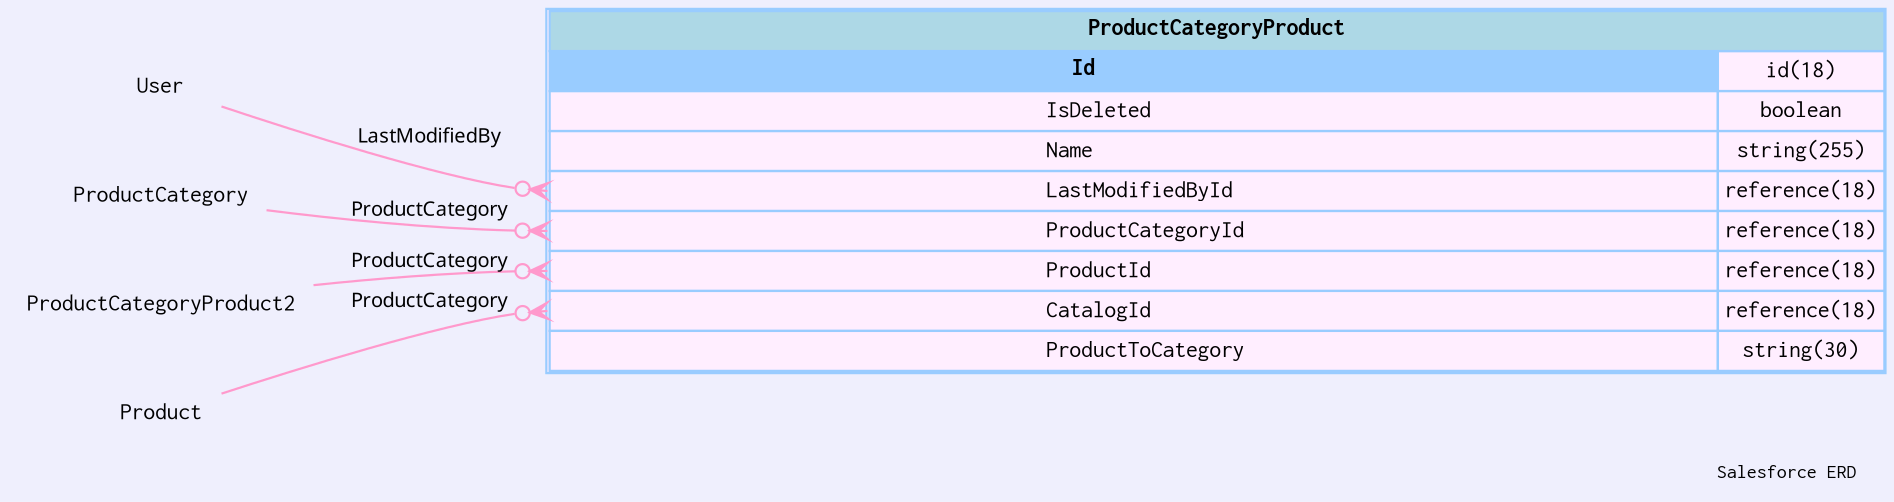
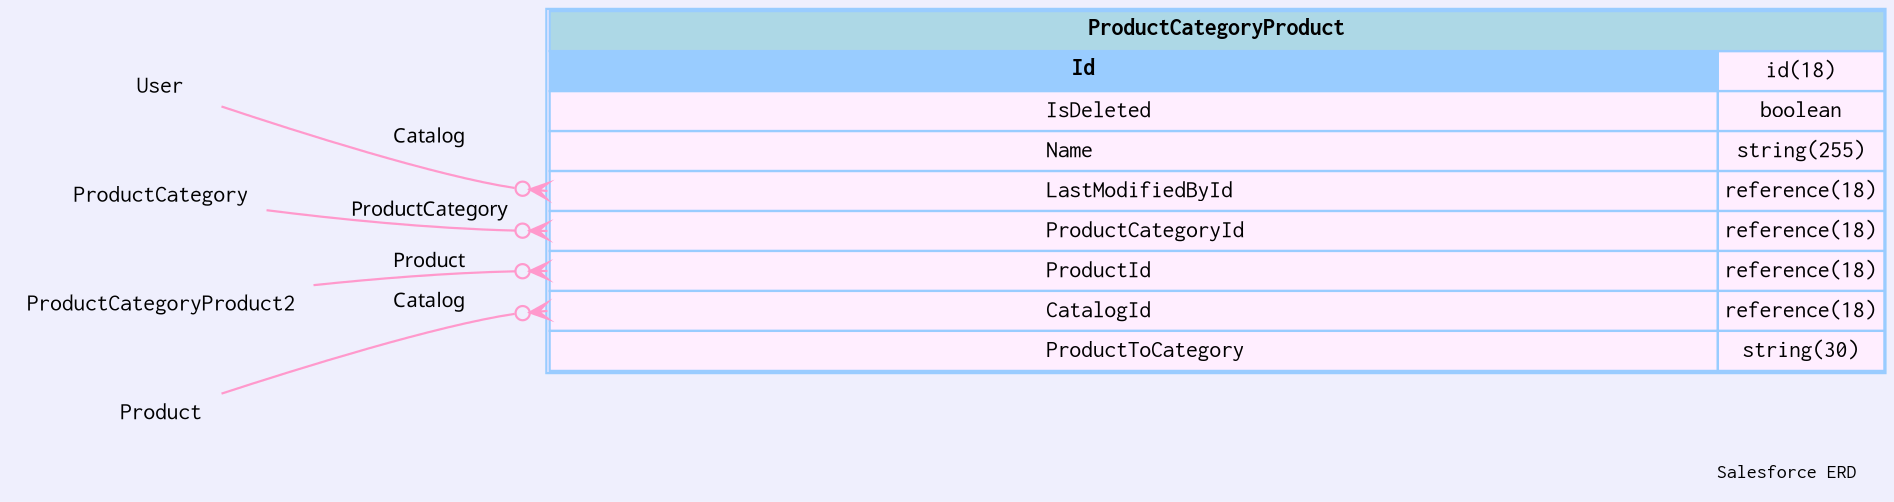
edge "User" -> "ProductCategoryProduct": label "LastModifiedBy" -> "Catalog"
edge "ProductCategoryProduct2" -> "ProductCategoryProduct": label "ProductCategory" -> "Product"
edge "Product" -> "ProductCategoryProduct": label "ProductCategory" -> "Catalog"
